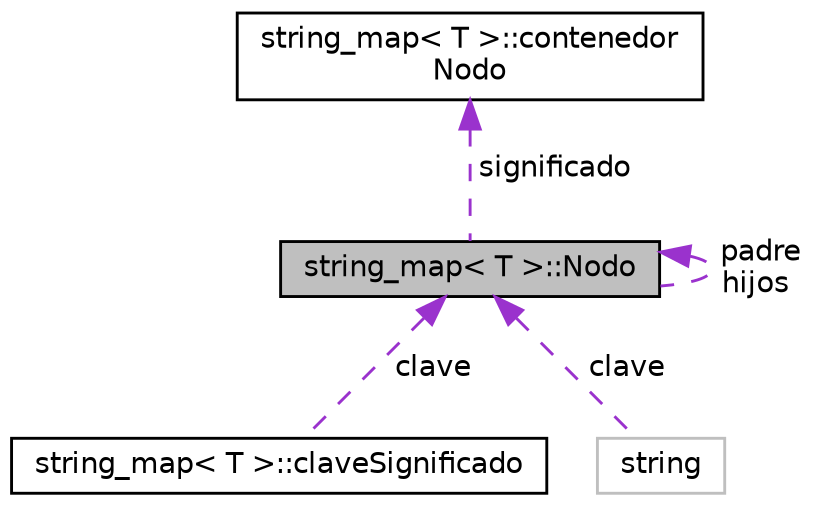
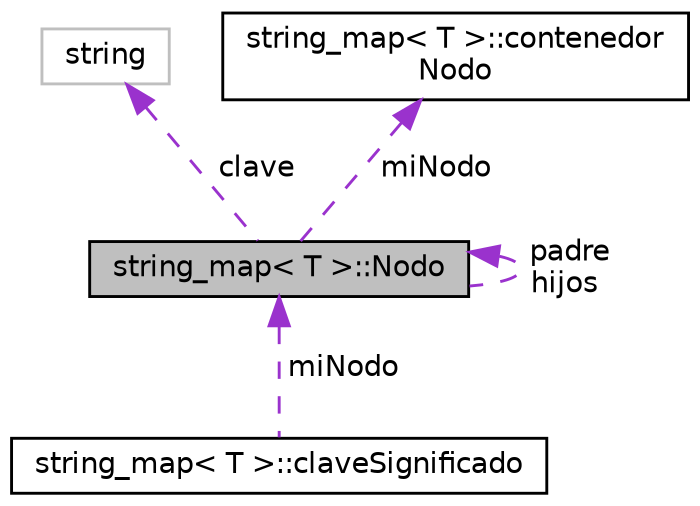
edge "string_map< T >::Nodo" -> "string_map< T >::contenedor Nodo": label " significado" -> " miNodo"
edge "string_map< T >::claveSignificado" -> "string_map< T >::Nodo": label " clave" -> " miNodo"
edge "string" -> "string_map< T >::Nodo": reversed
